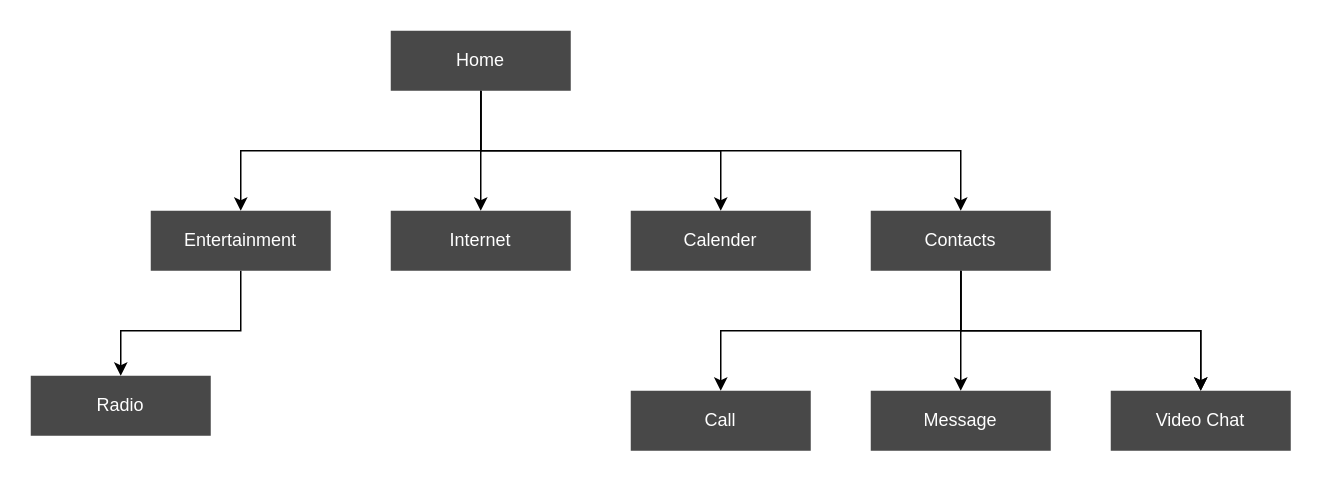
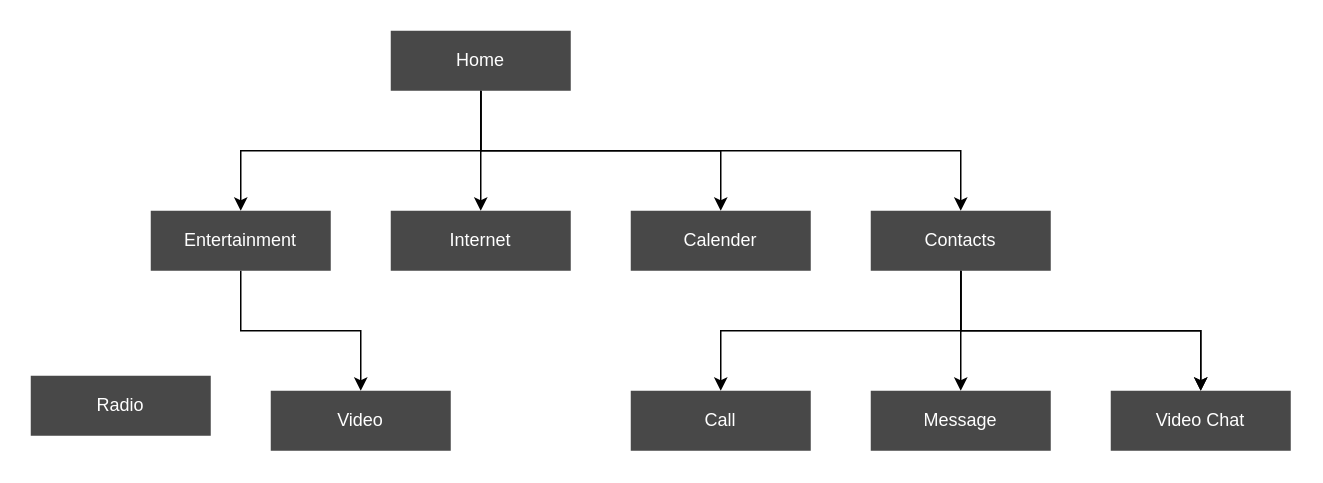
edge "Entertainment" -> "Radio": removed
edge "Entertainment" -> "Video": added
node "Video": added
